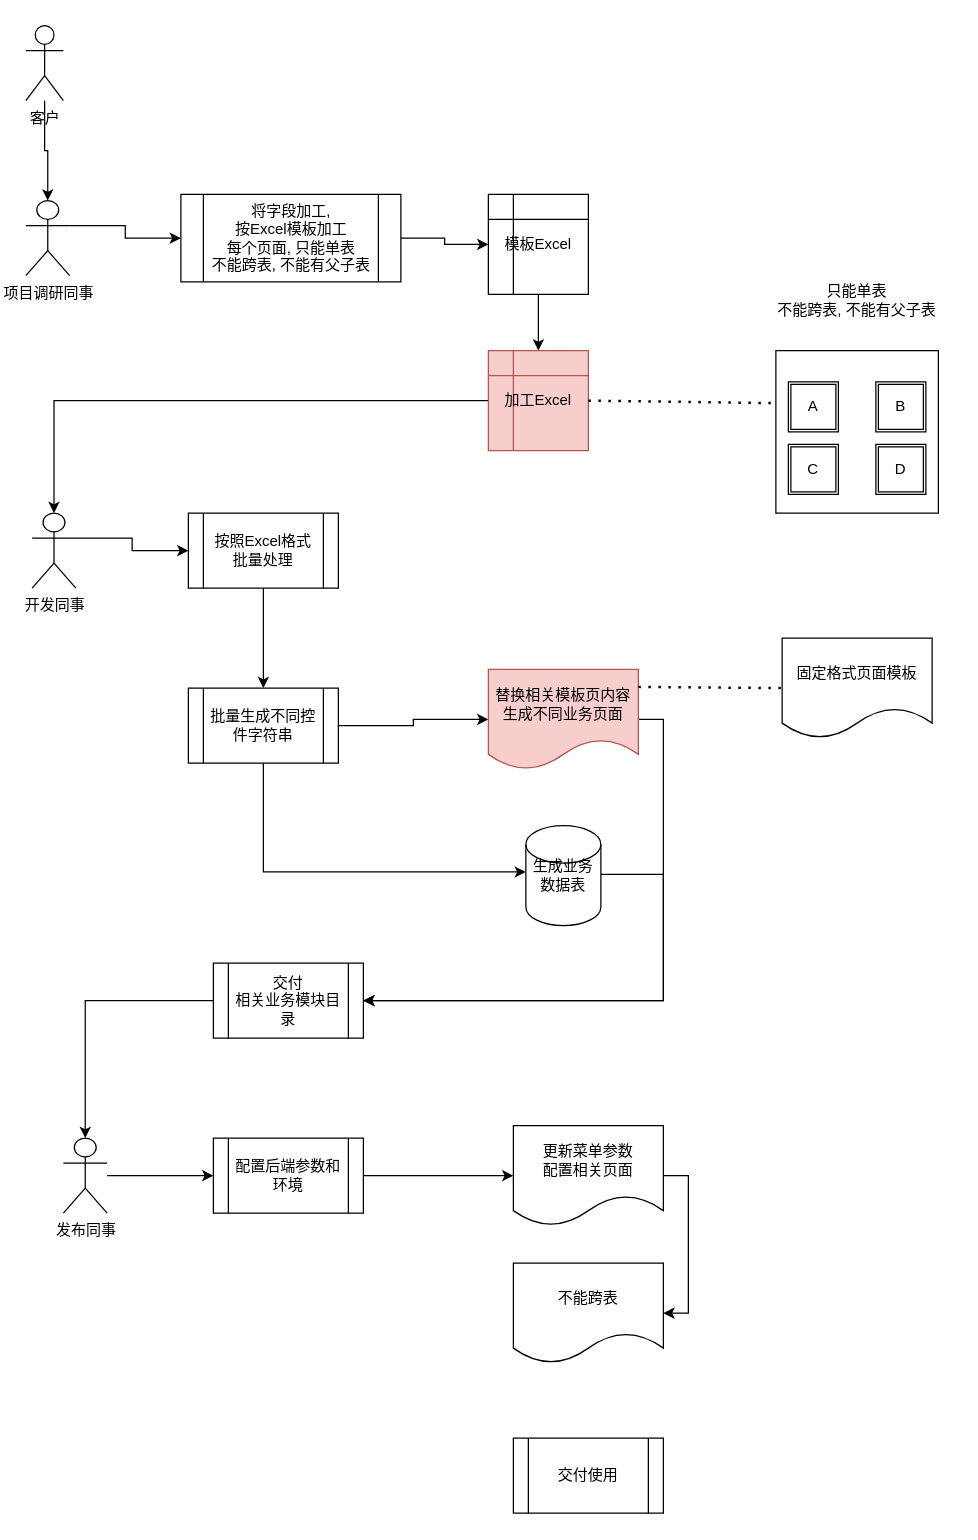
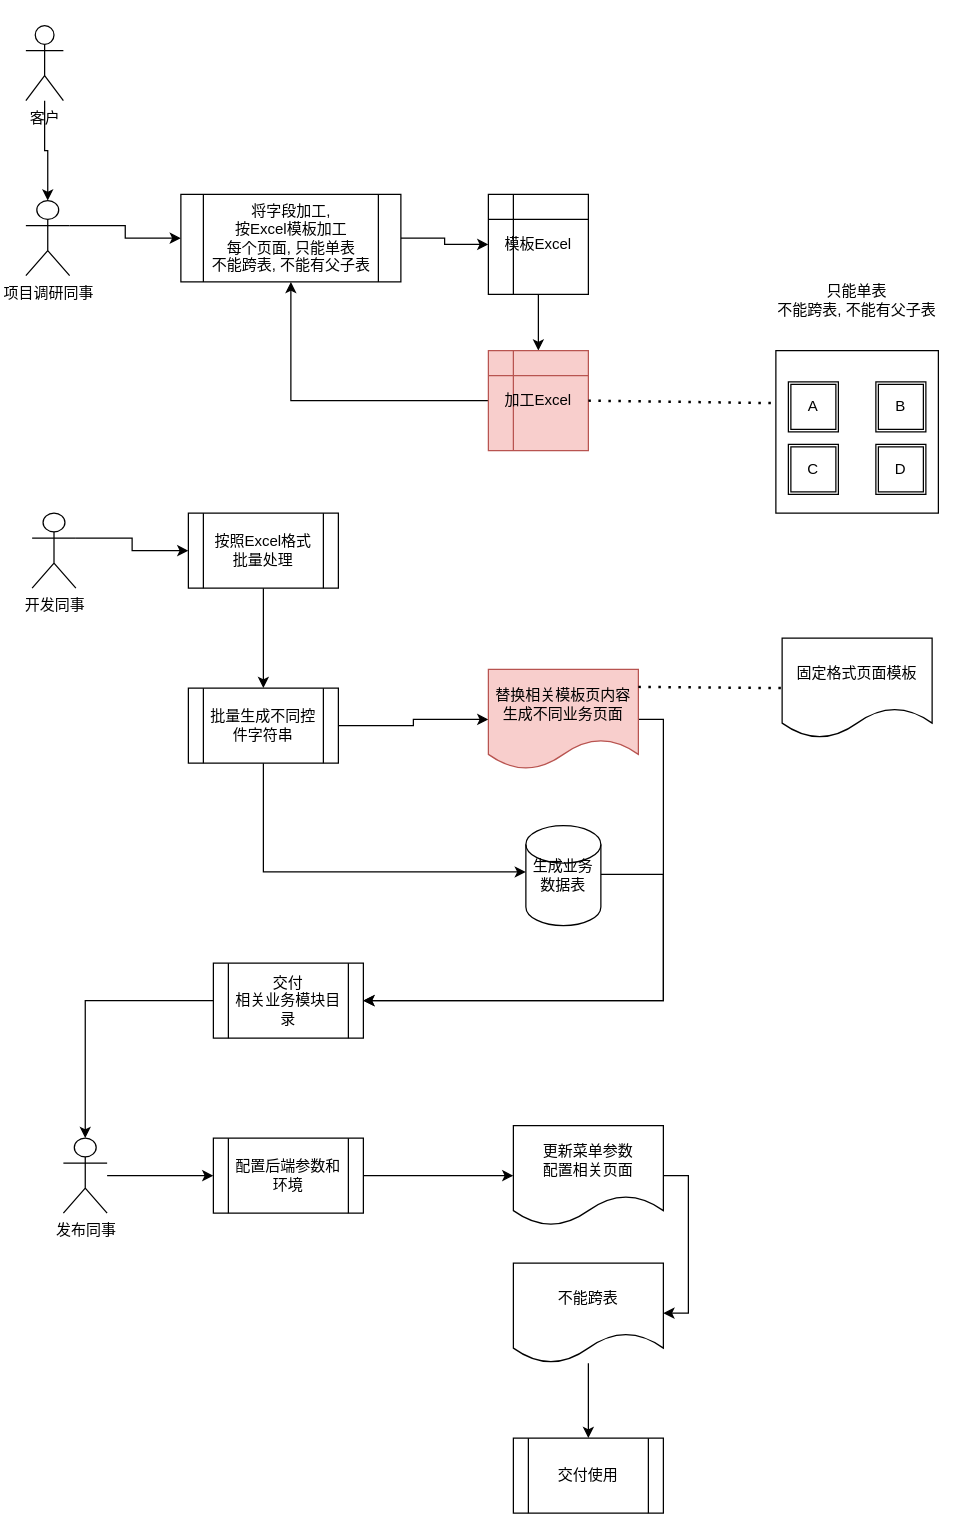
edge "加工Excel" -> "开发同事": now "加工Excel" -> "将字段加工, 按Excel模板加工 每个页面, 只能单表 不能跨表, 不能有父子表"
edge "不能跨表" -> "交付使用": added
